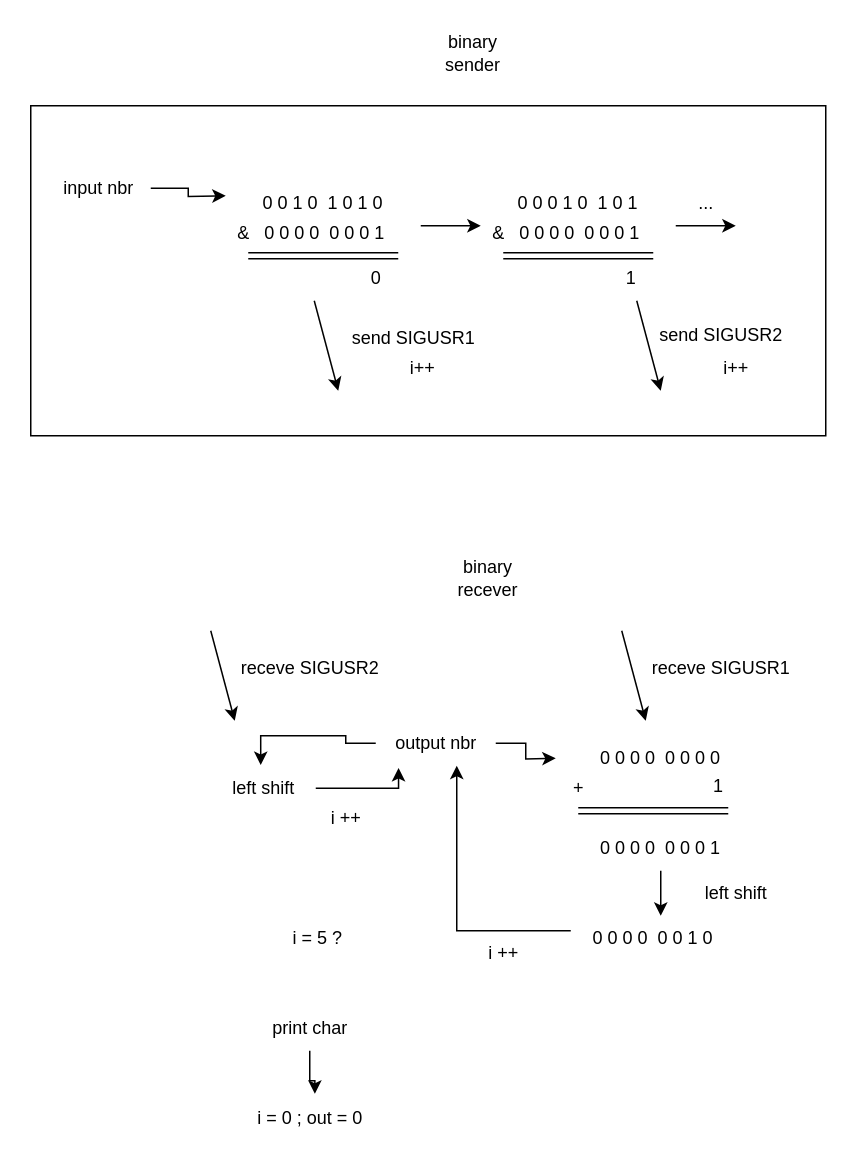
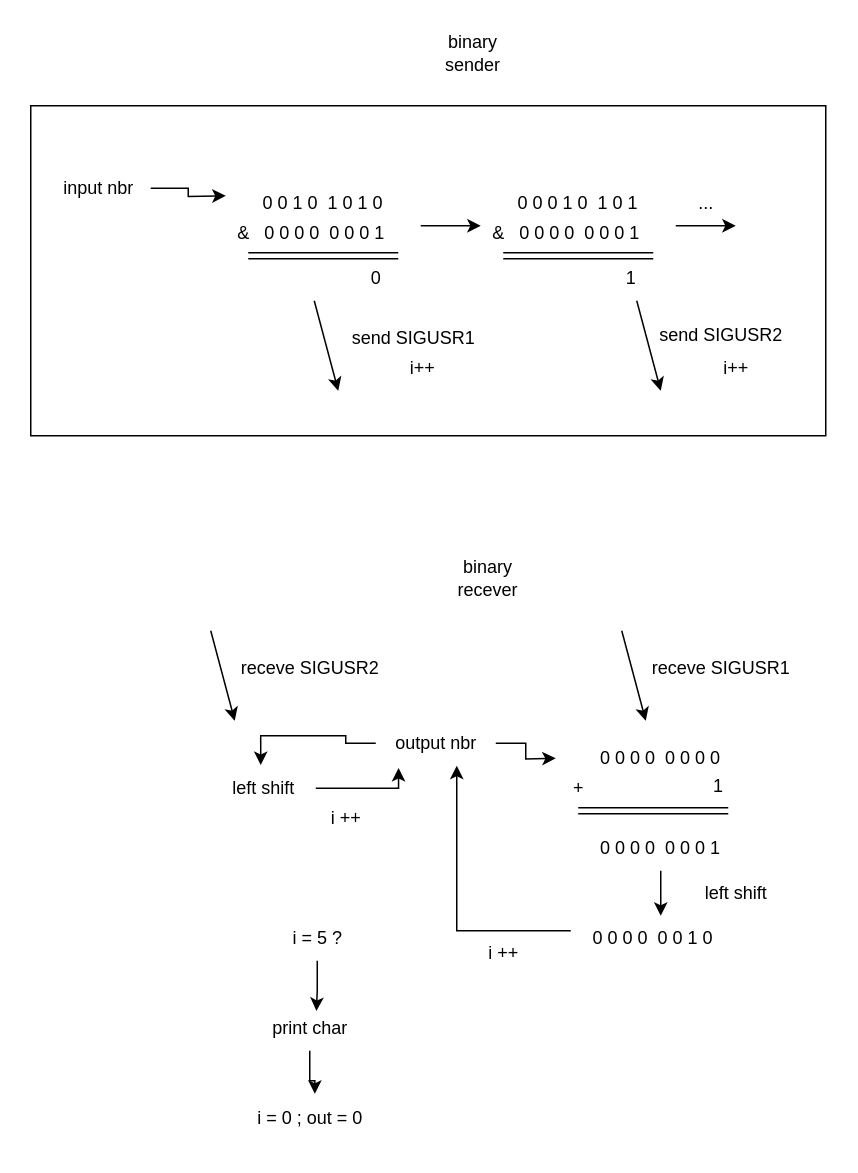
edge "i = 5 ?" -> "print char": added
